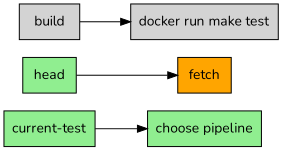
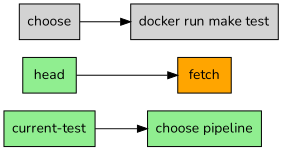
node "build": label "build" -> "choose"
